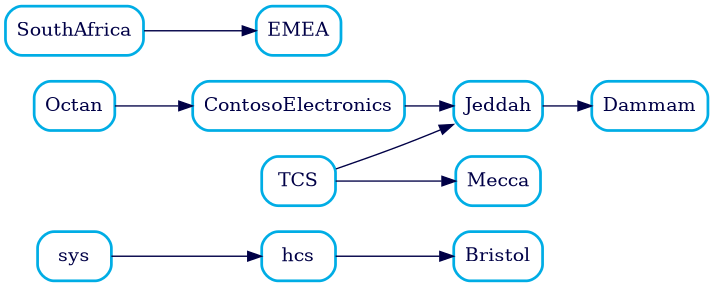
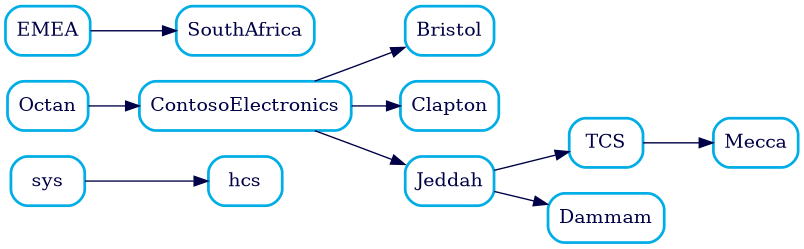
edge "SouthAfrica" -> "EMEA": reversed
node "Clapton": added
edge "TCS" -> "Jeddah": reversed
edge "hcs" -> "Bristol": now "ContosoElectronics" -> "Bristol"
